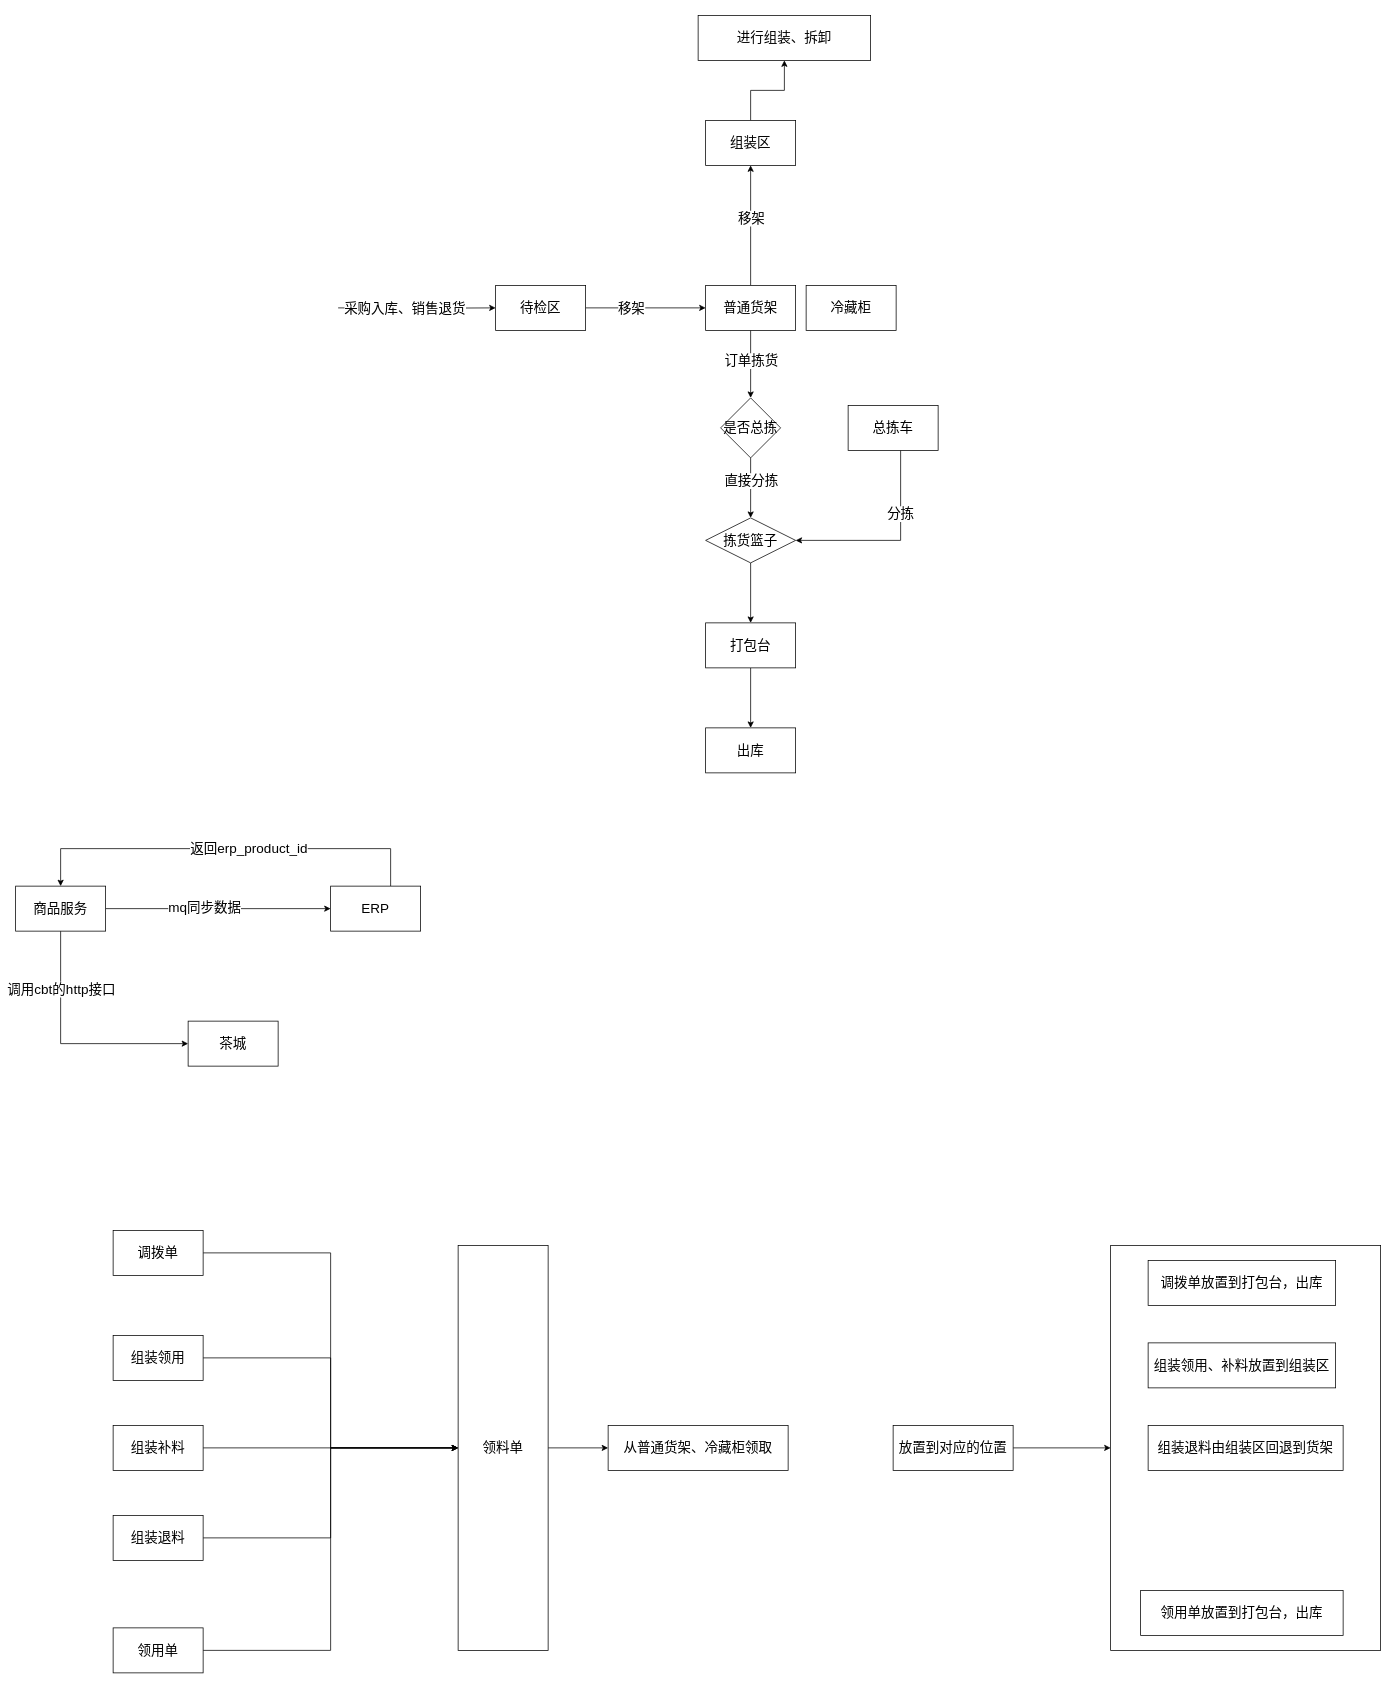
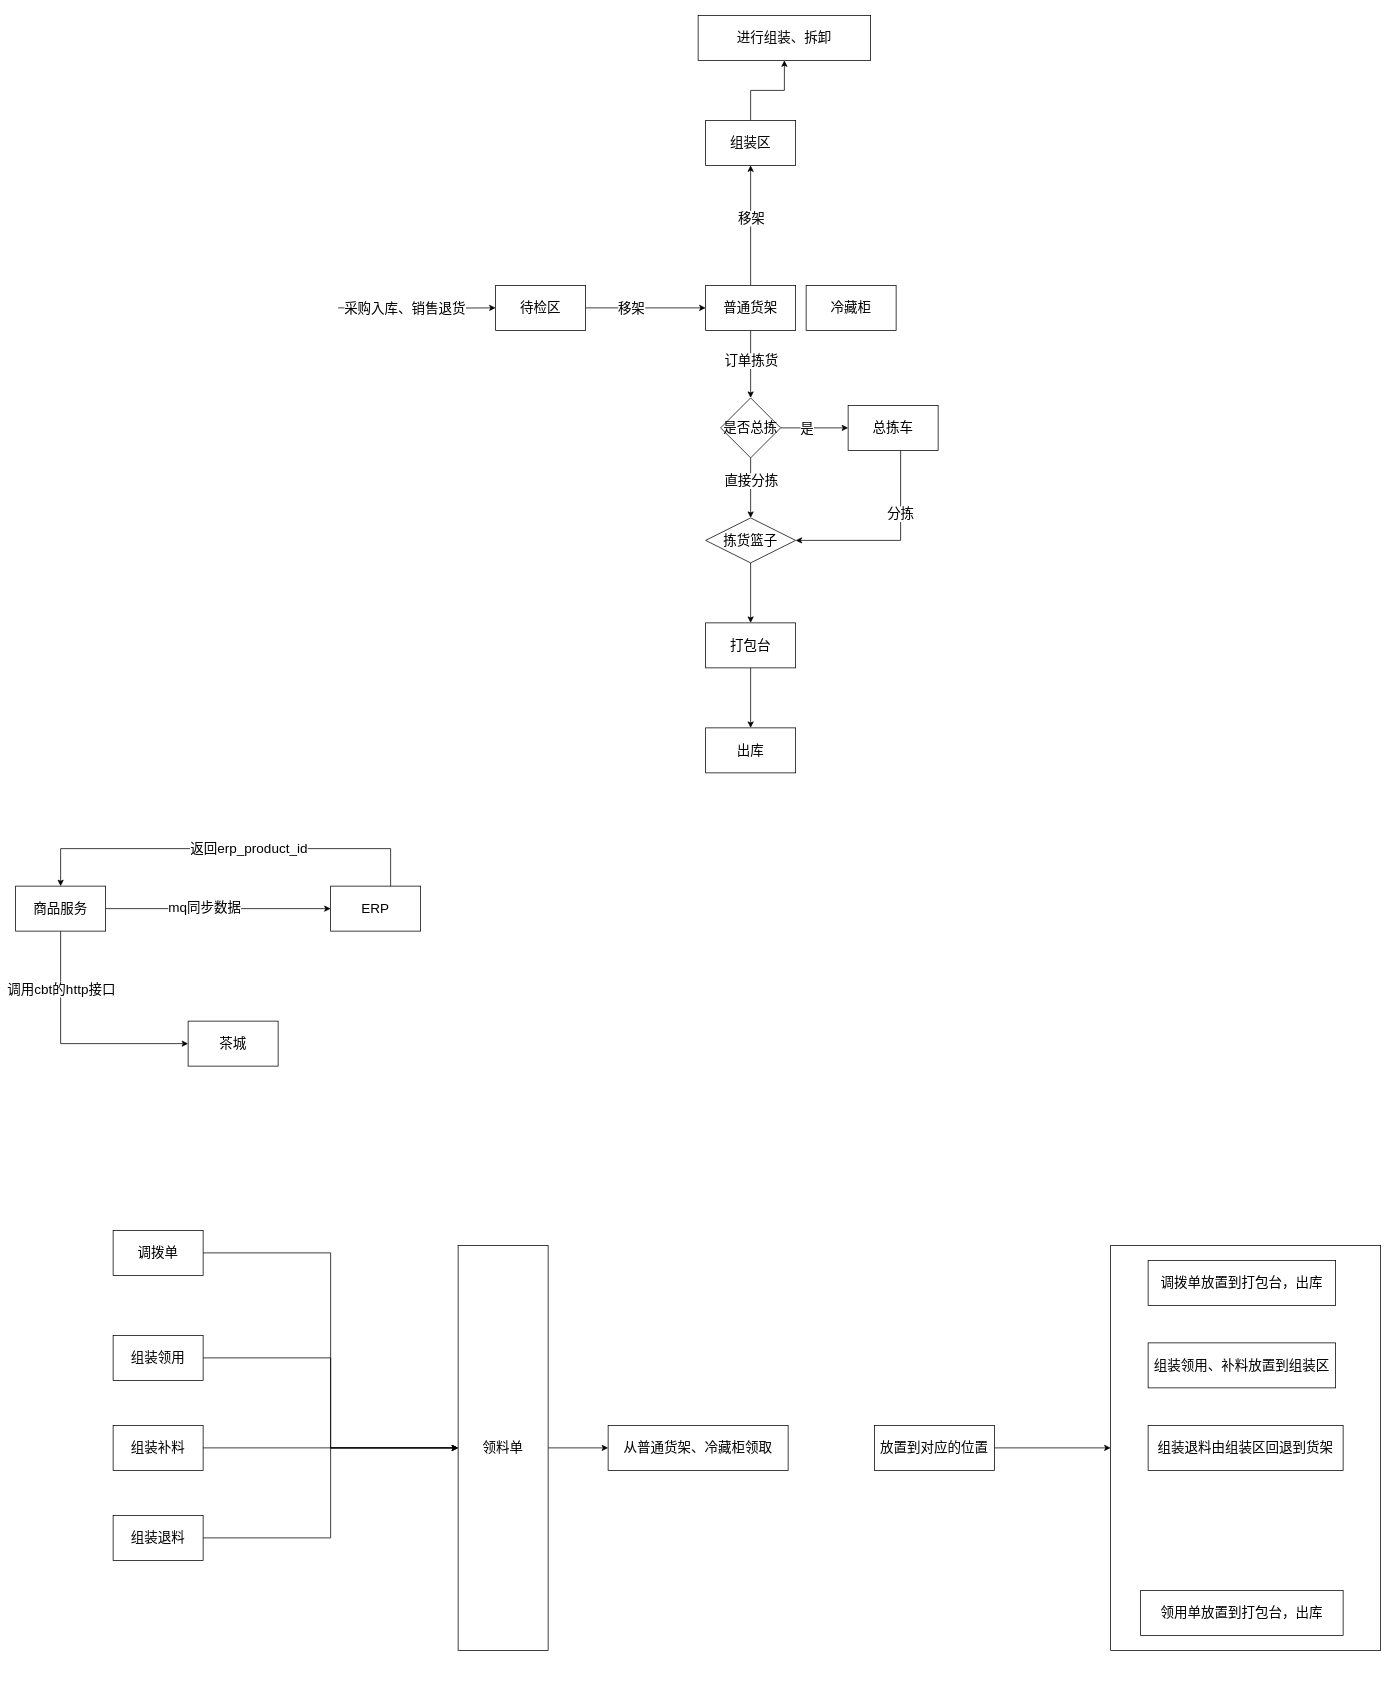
edge "是否总拣" -> "总拣车": added, label "是"
node "放置到对应的位置": moved (953, 1448) -> (934, 1448)
node "领用单": removed
edge "领用单" -> "领料单": removed
